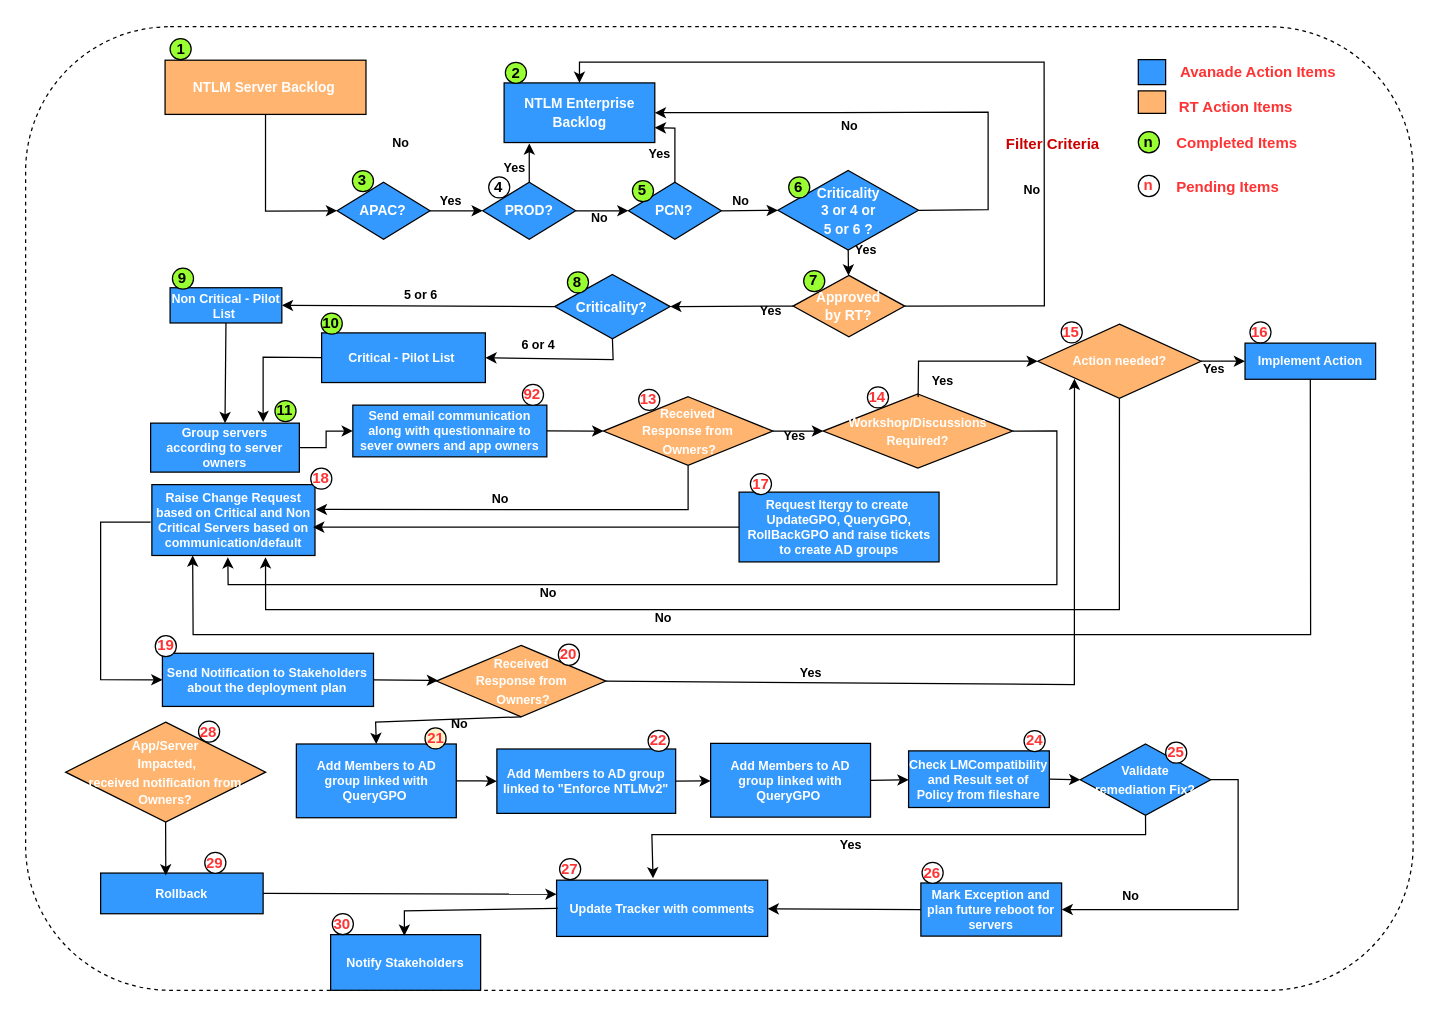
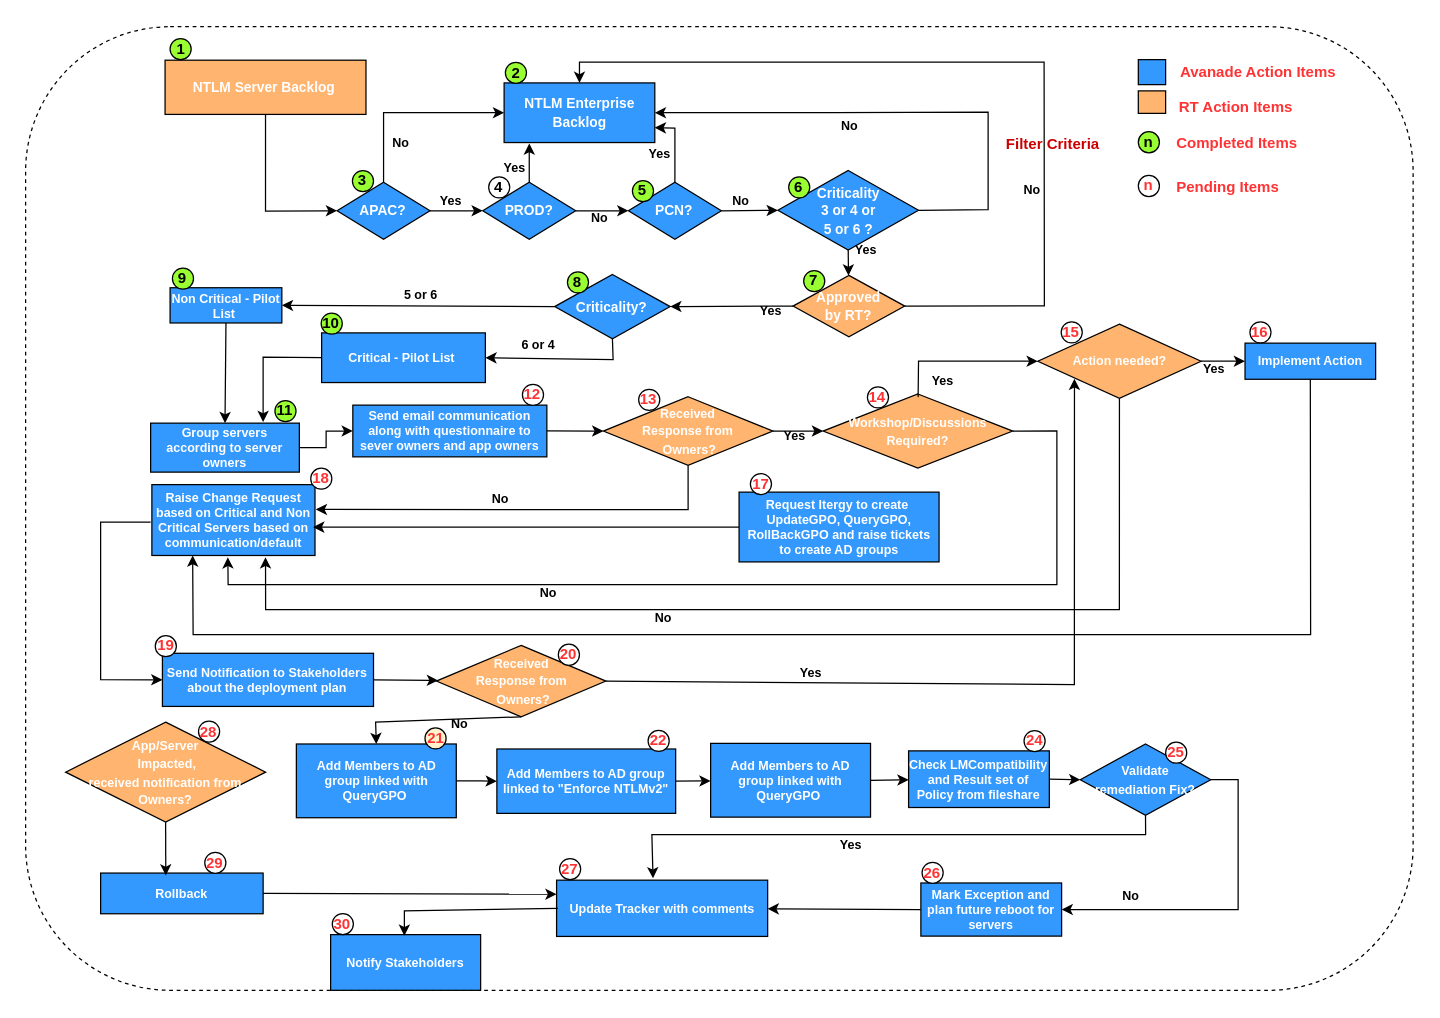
edge "APAC?" -> "NTLM Enterprise Backlog": added
node "92": label "92" -> "12"
